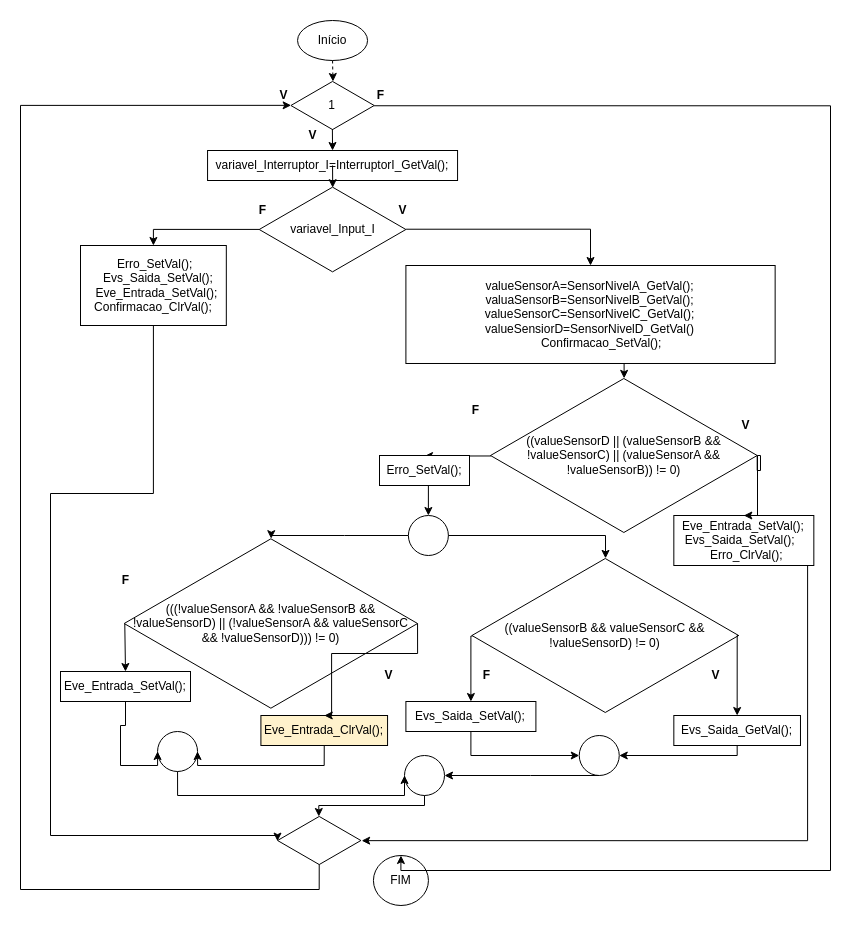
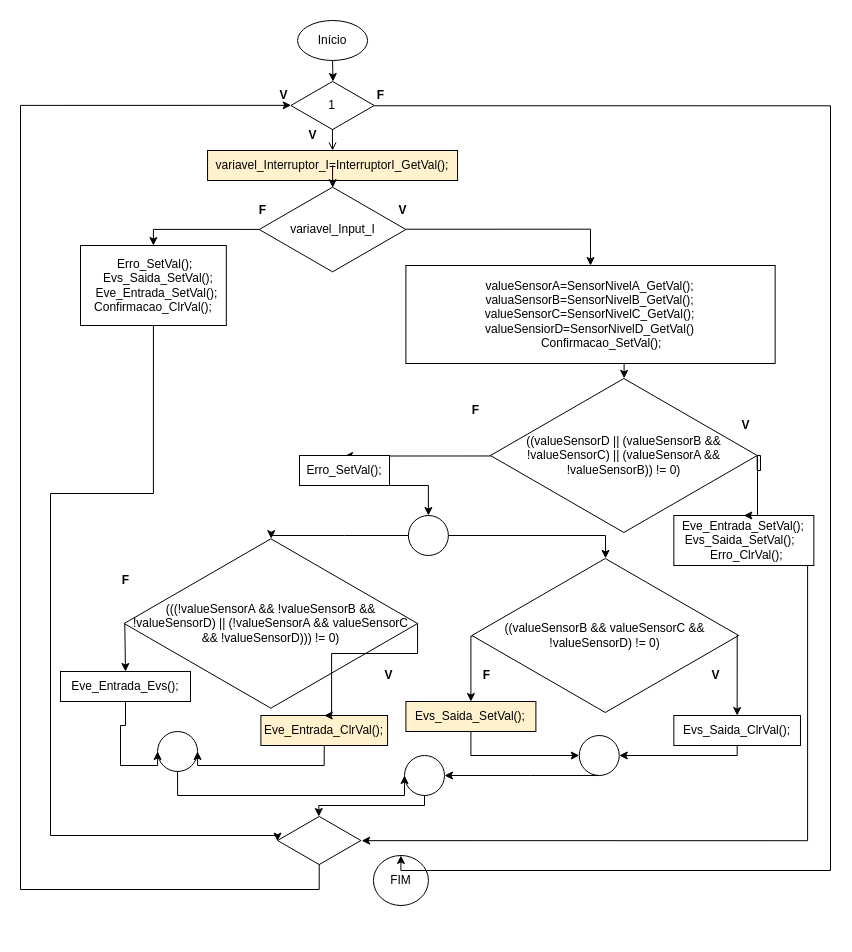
edge "Início" -> "1": style dashed -> solid
edge "1" -> "variavel_Interruptor_I=InterruptorI_GetVal();": arrowhead classic -> open
node "variavel_Interruptor_I=InterruptorI_GetVal();": fillcolor #ffffff -> #fff2cc
node "Erro_SetVal();": moved (425, 471) -> (345, 471)
node "Eve_Entrada_SetVal();": label "Eve_Entrada_SetVal();" -> "Eve_Entrada_Evs();"
node "Evs_Saida_SetVal();": fillcolor #ffffff -> #fff2cc
node "Evs_Saida_GetVal();": label "Evs_Saida_GetVal();" -> "Evs_Saida_ClrVal();"
